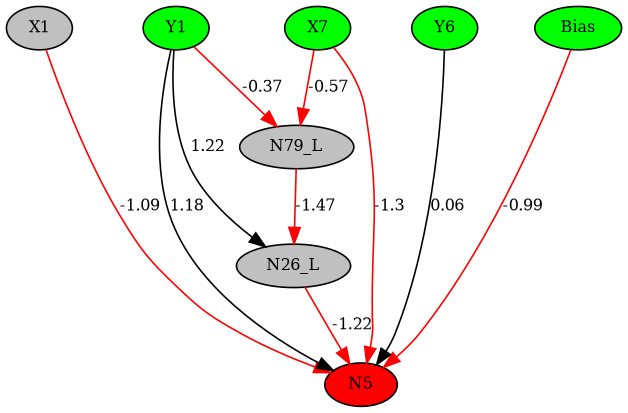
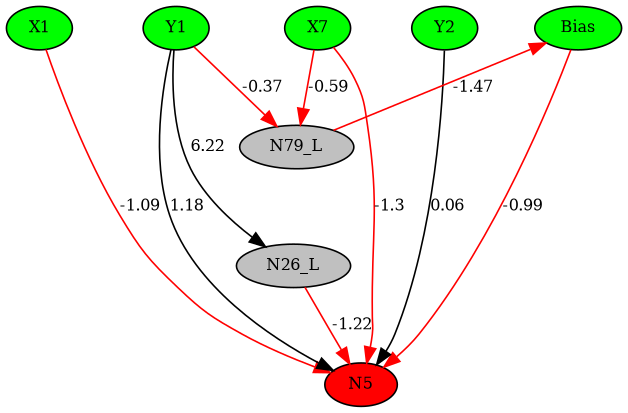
node "X1": fillcolor gray -> green
node "Y6": label "Y6" -> "Y2"
edge "X7" -> "N79_L": label "-0.57" -> "-0.59"
edge "Y1" -> "N26_L": label "1.22" -> "6.22"
edge "N79_L" -> "N26_L": now "N79_L" -> "Bias"
